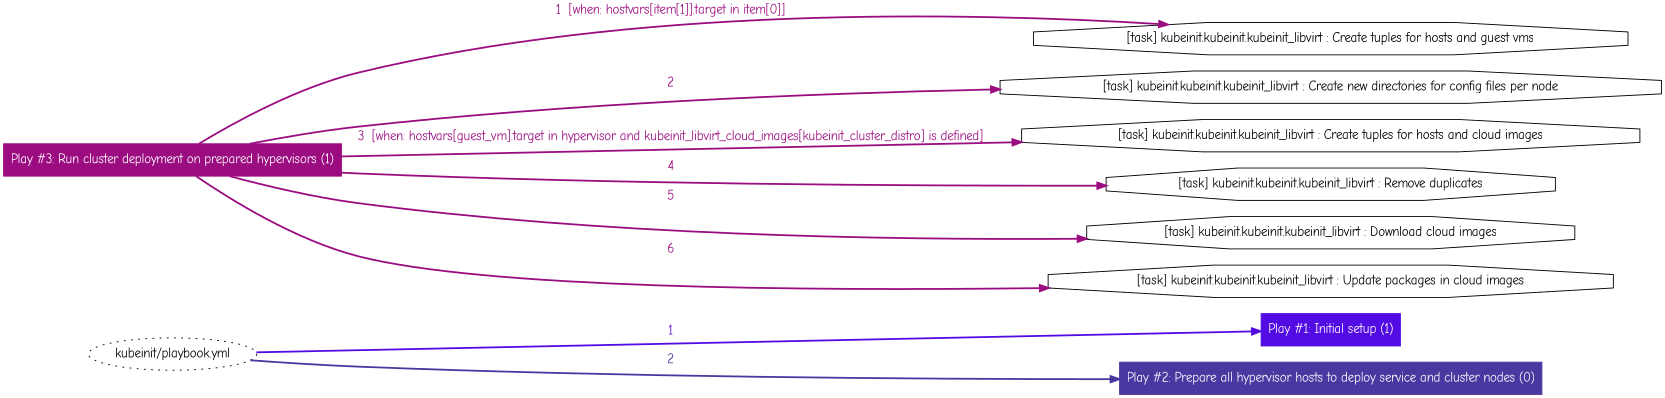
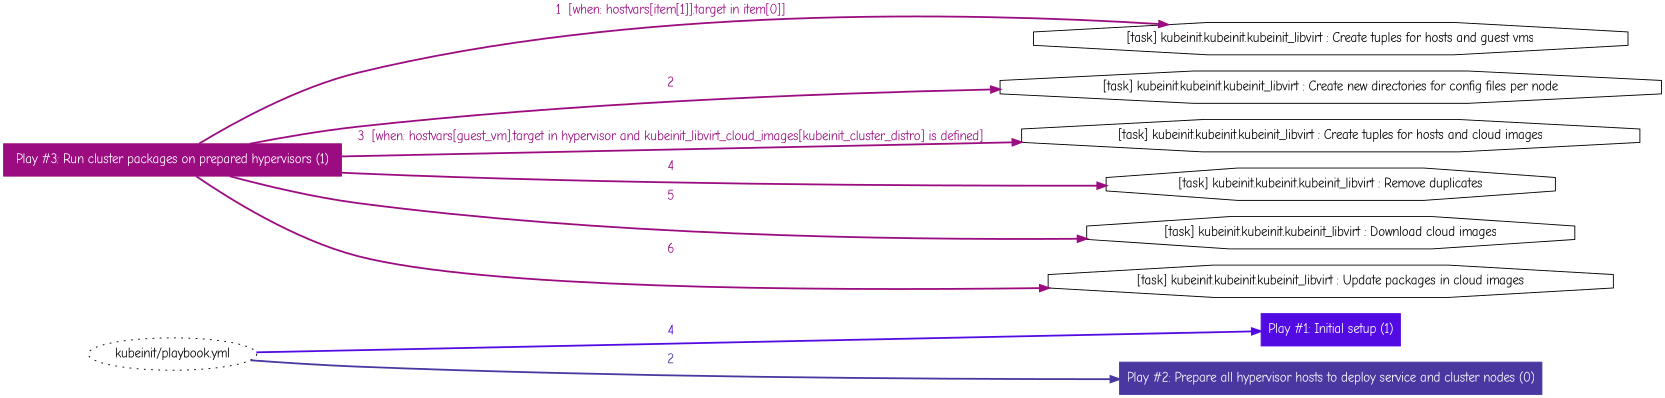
node "Play #3: Run cluster deployment on prepared hypervisors (1)": label "Play #3: Run cluster deployment on prepared hypervisors (1)" -> "Play #3: Run cluster packages on prepared hypervisors (1)"
edge "kubeinit/playbook.yml" -> "Play #1: Initial setup (1)": label "1" -> "4"
